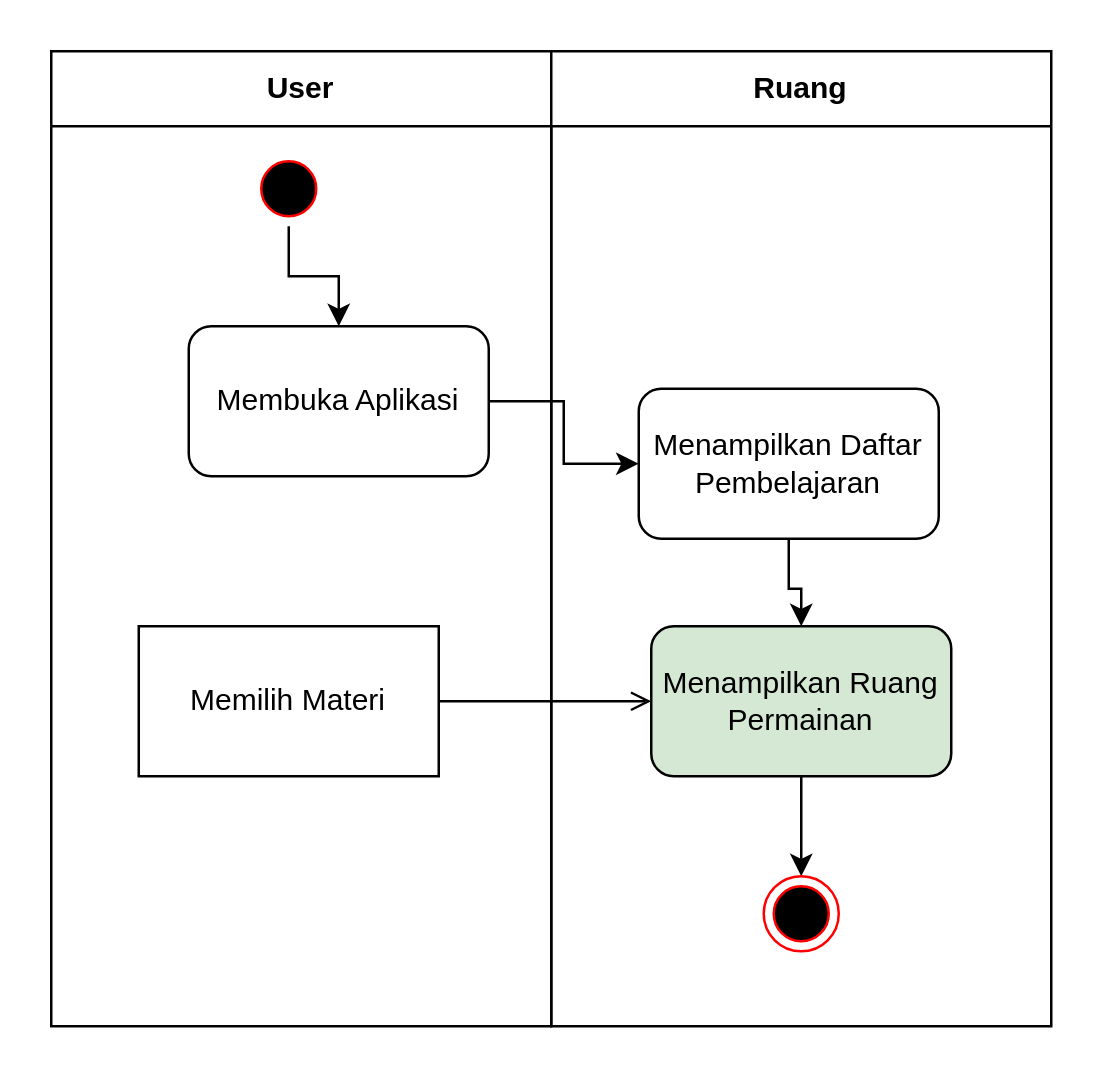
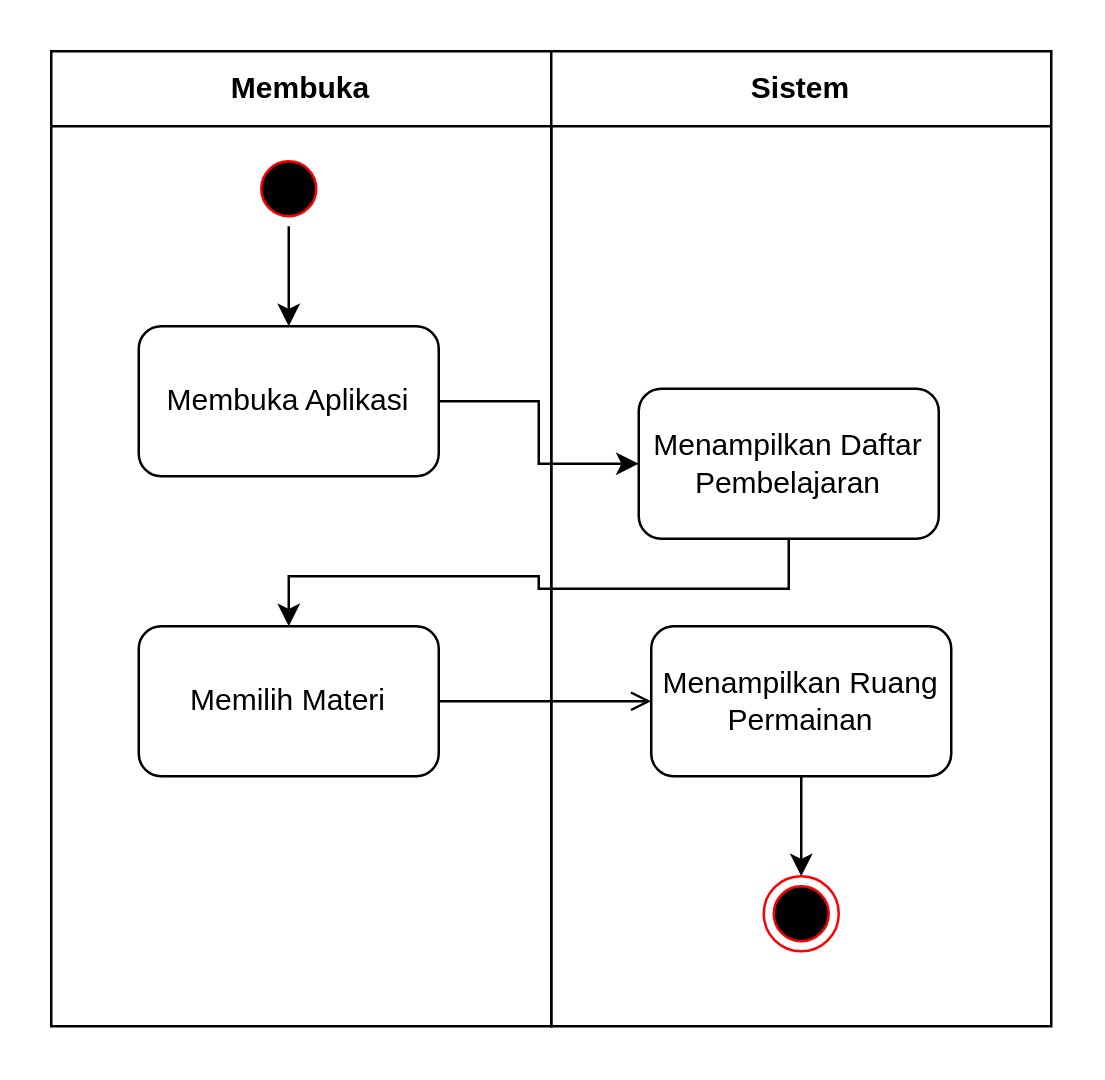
node "User": label "User" -> "Membuka"
node "Ruang": label "Ruang" -> "Sistem"
node "Membuka Aplikasi": moved (339, 401) -> (289, 401)
edge "Menampilkan Daftar Pembelajaran" -> "Menampilkan Ruang Permainan": now "Menampilkan Daftar Pembelajaran" -> "Memilih Materi"
node "Memilih Materi": shape rectangle -> rounded rectangle
node "Menampilkan Ruang Permainan": fillcolor #d5e8d4 -> #ffffff
